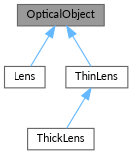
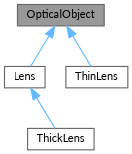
edge "ThickLens" -> "ThinLens": now "ThickLens" -> "Lens"
